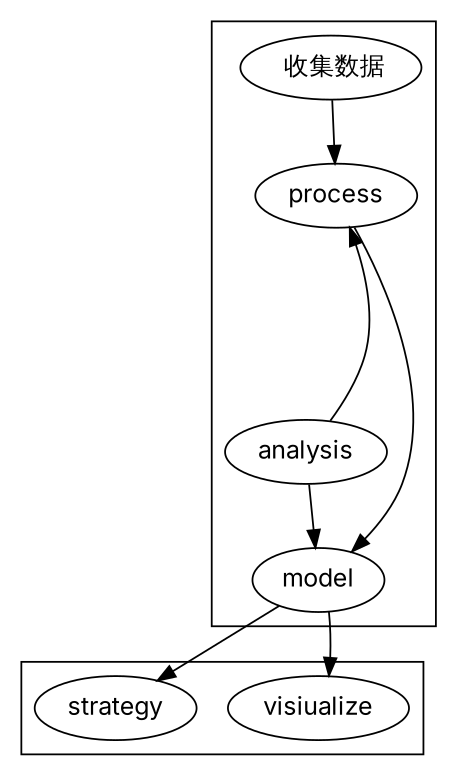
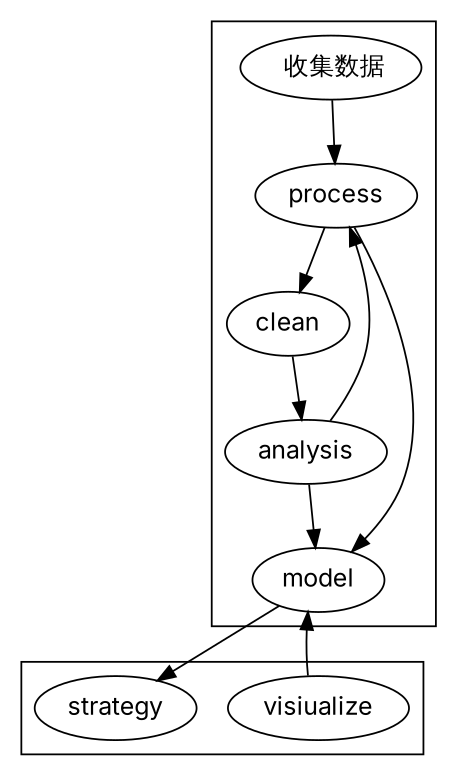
node "clean": added
edge "model" -> "visiualize": reversed
